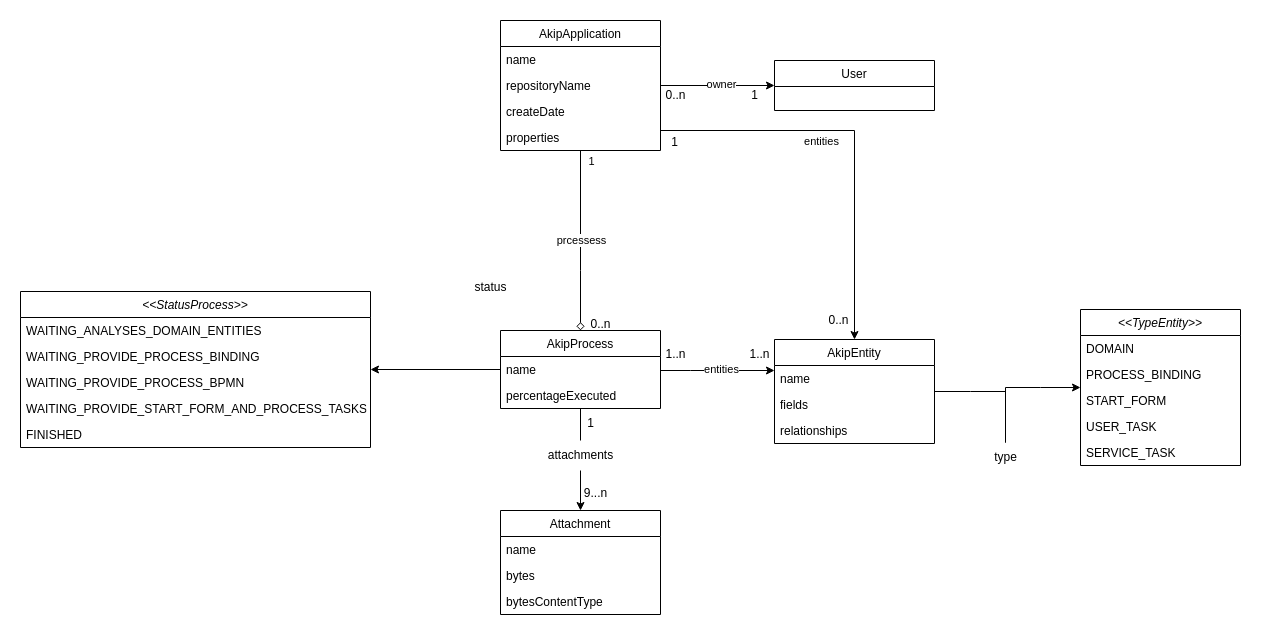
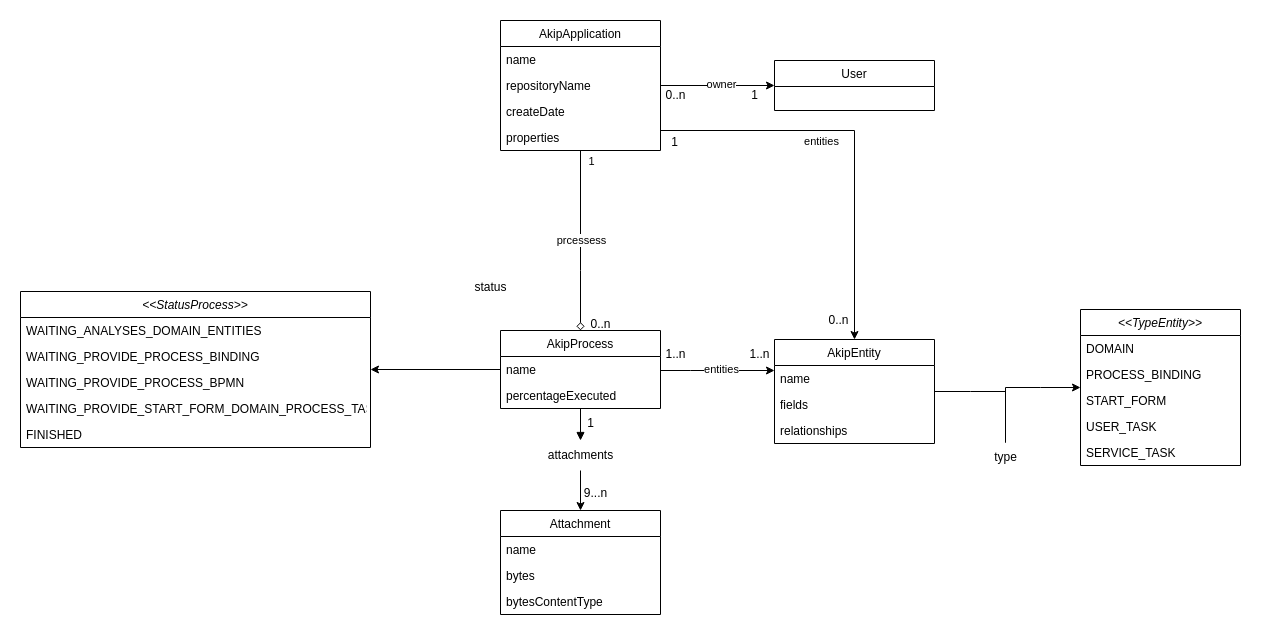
node "WAITING_PROVIDE_START_FORM_AND_PROCESS_TASKS": label "WAITING_PROVIDE_START_FORM_AND_PROCESS_TASKS" -> "WAITING_PROVIDE_START_FORM_DOMAIN_PROCESS_TASKS"
edge "AkipProcess" -- "attachments": arrowhead none -> block
